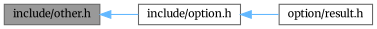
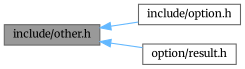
edge "option/result.h" -> "include/option.h": now "option/result.h" -> "include/other.h"
